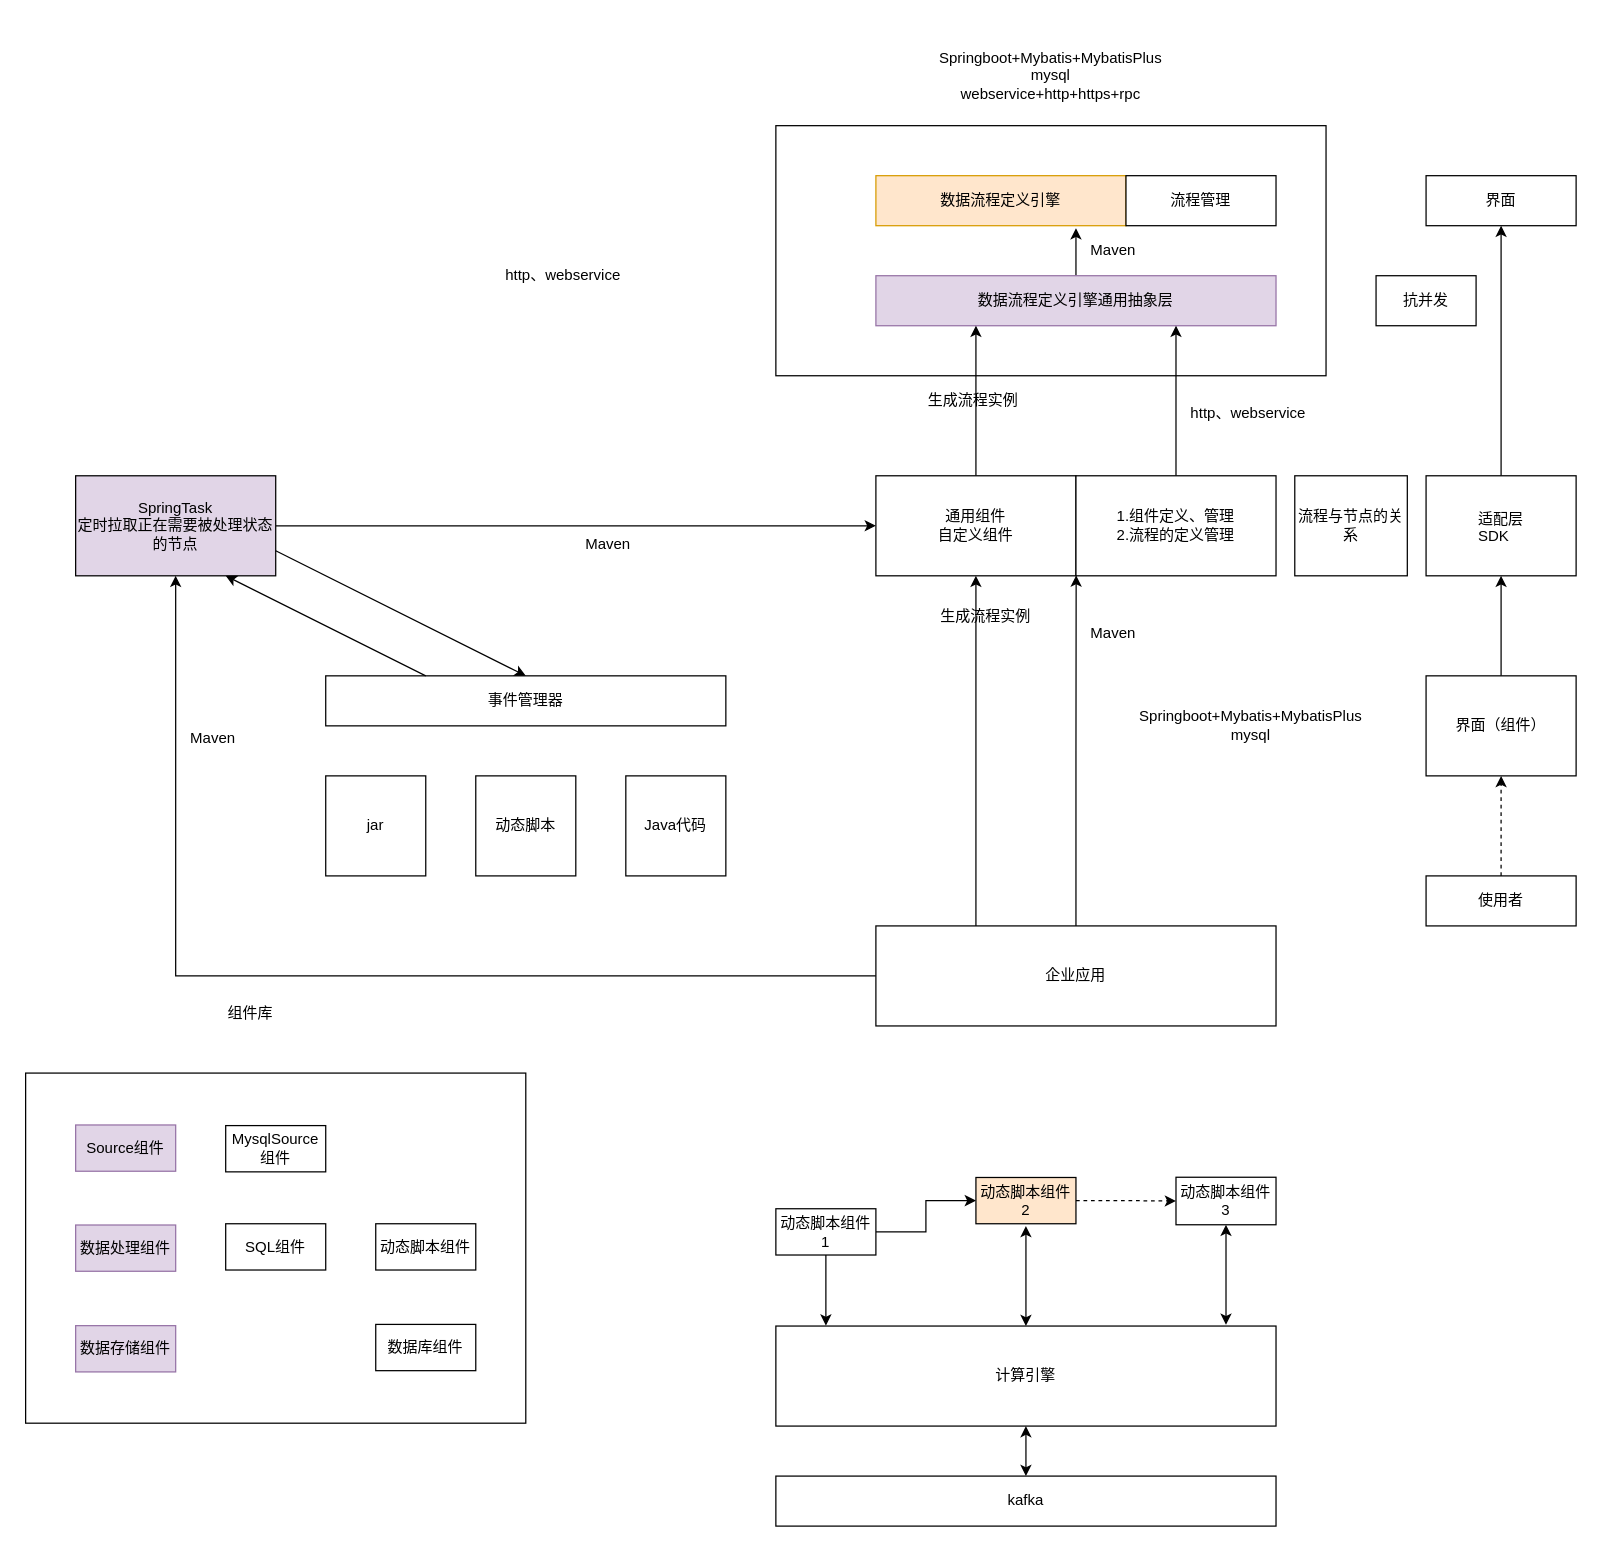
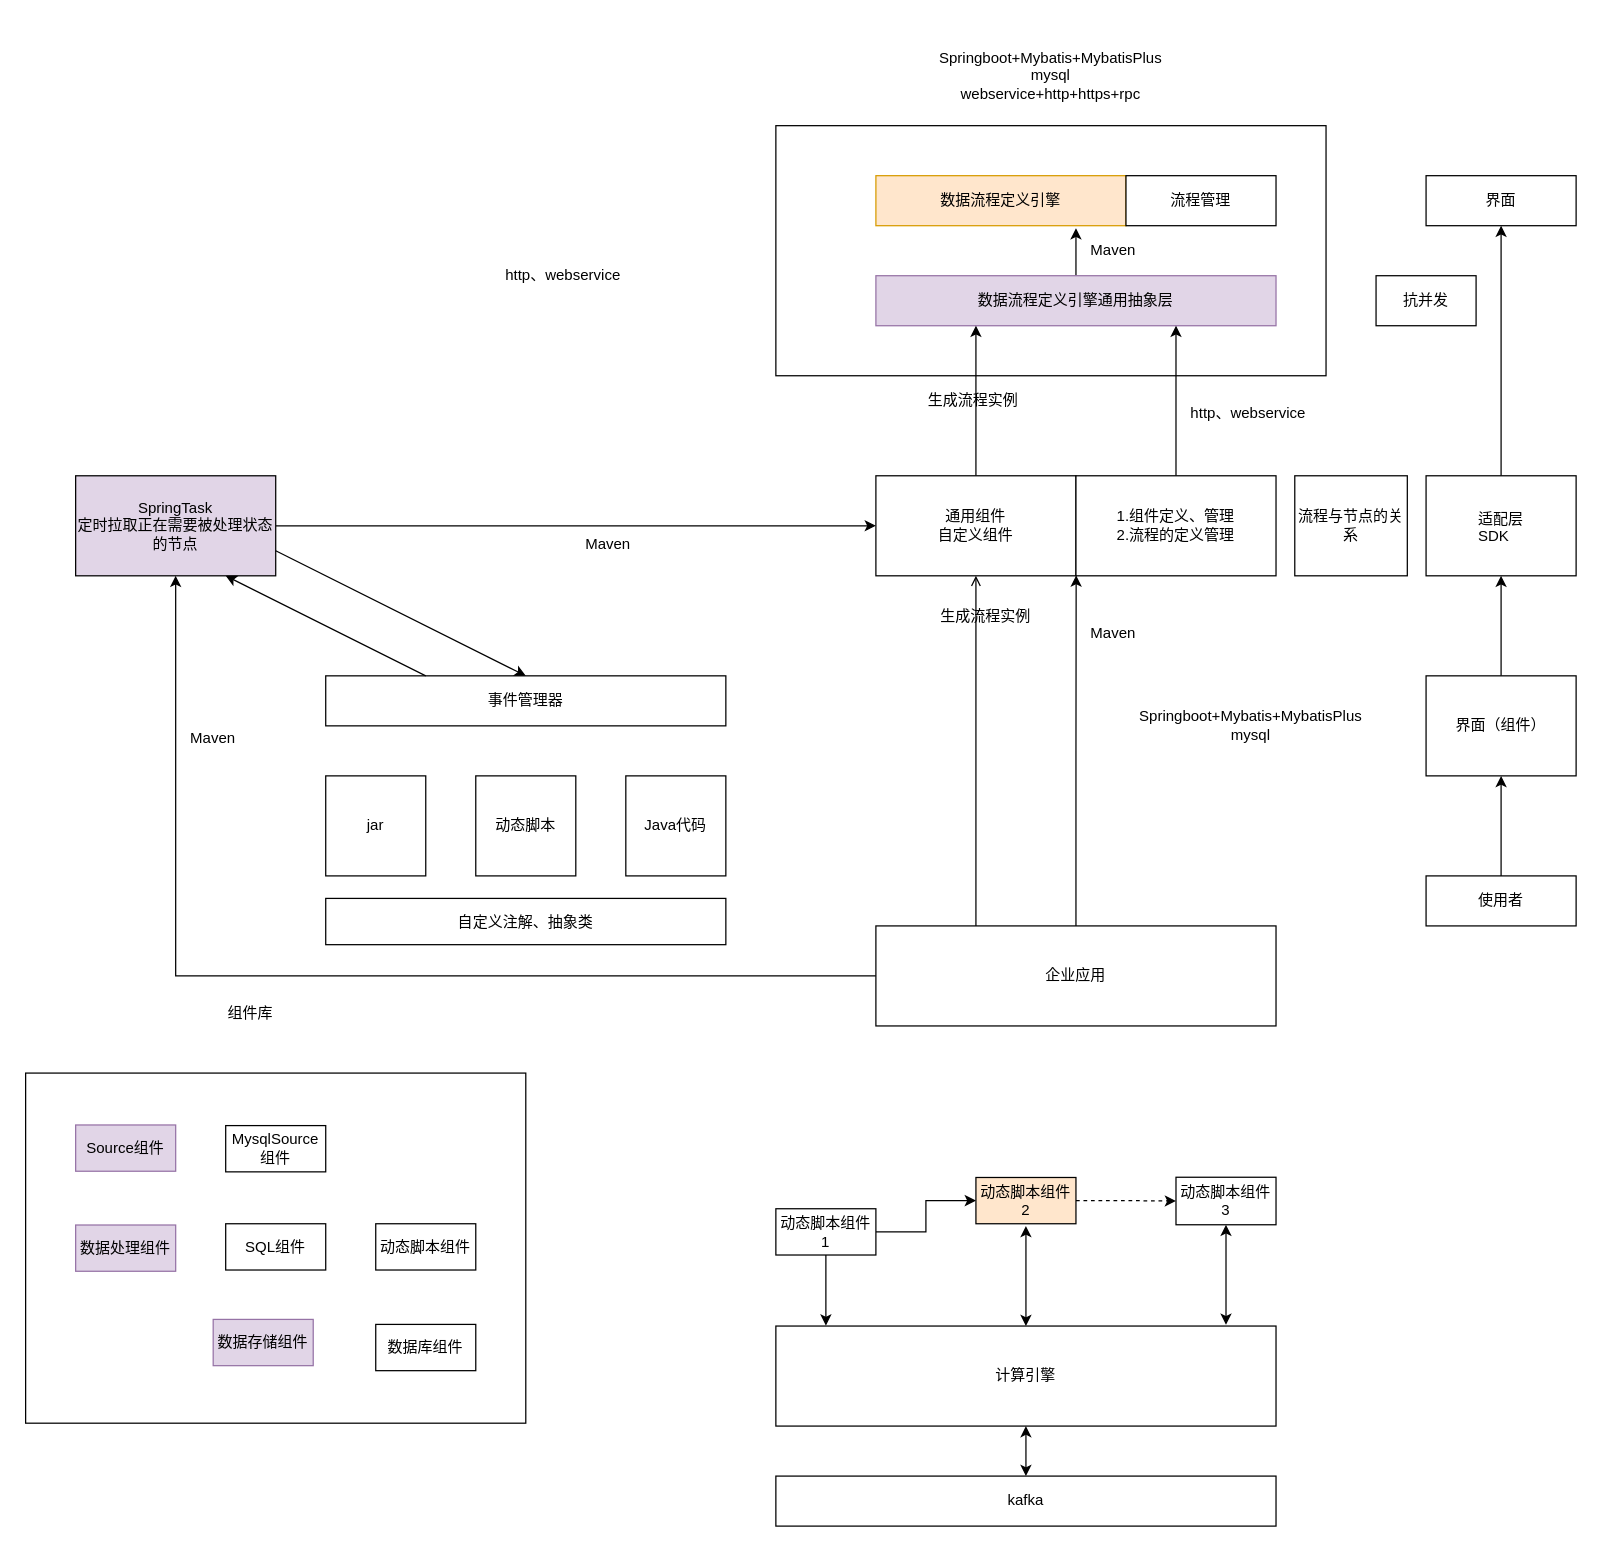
edge "企业应用" -> "通用组件 自定义组件": arrowhead classic -> open
edge "使用者" -> "界面（组件）": style dashed -> solid
node "自定义注解、抽象类": added
node "数据存储组件": moved (126, 1348) -> (263, 1342)
